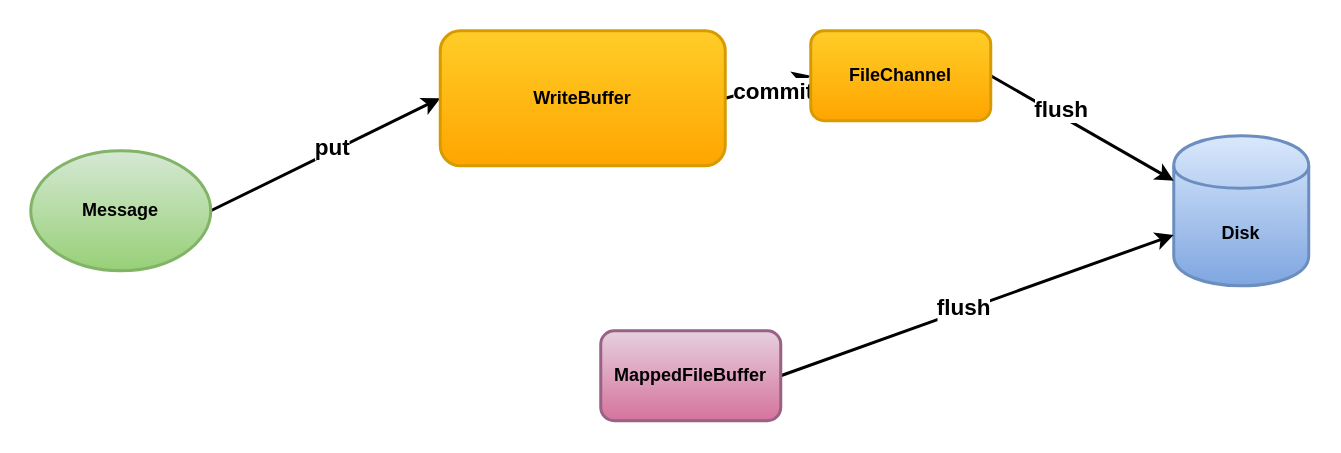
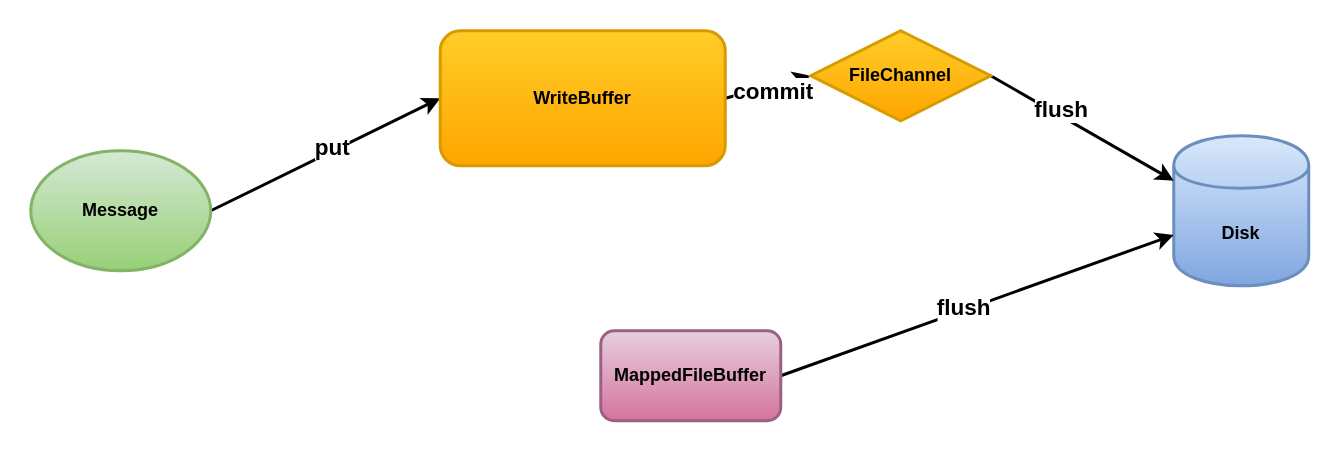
node "FileChannel": shape rounded rectangle -> diamond
